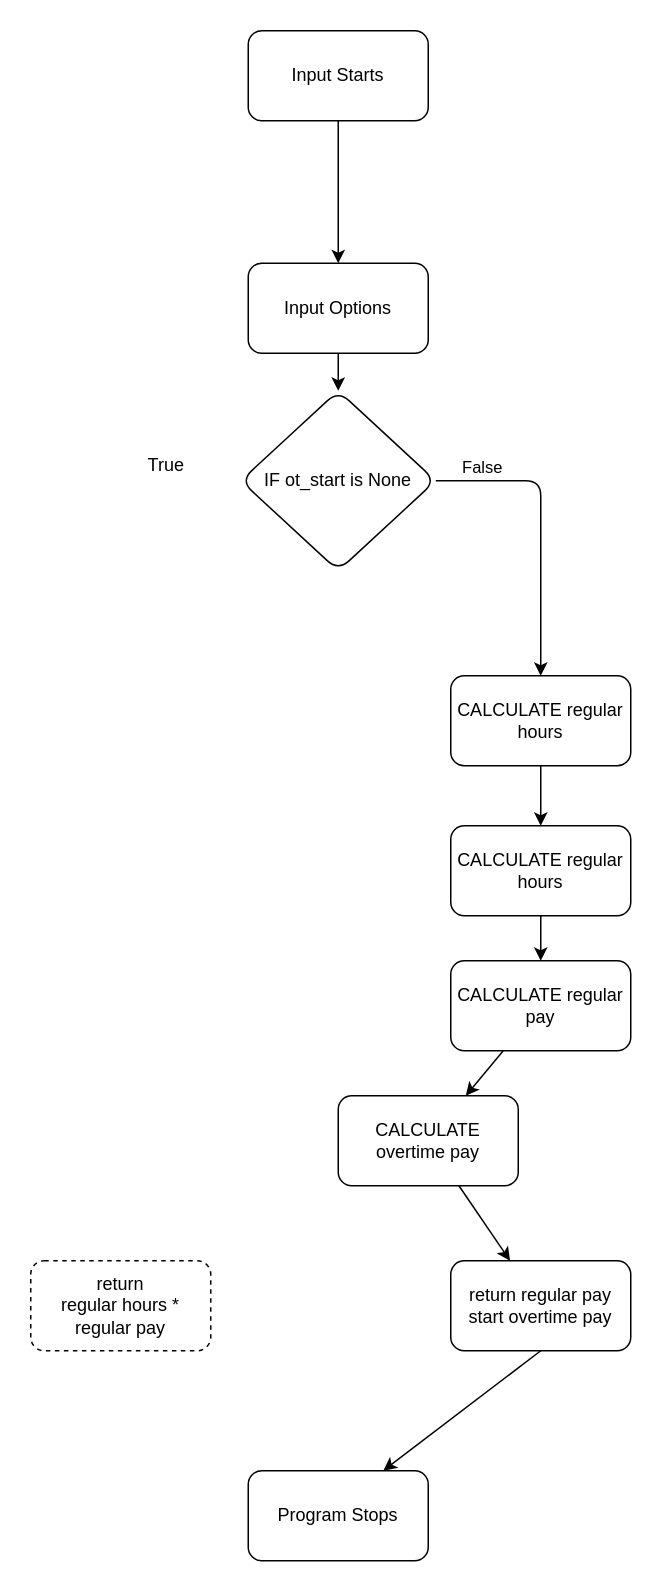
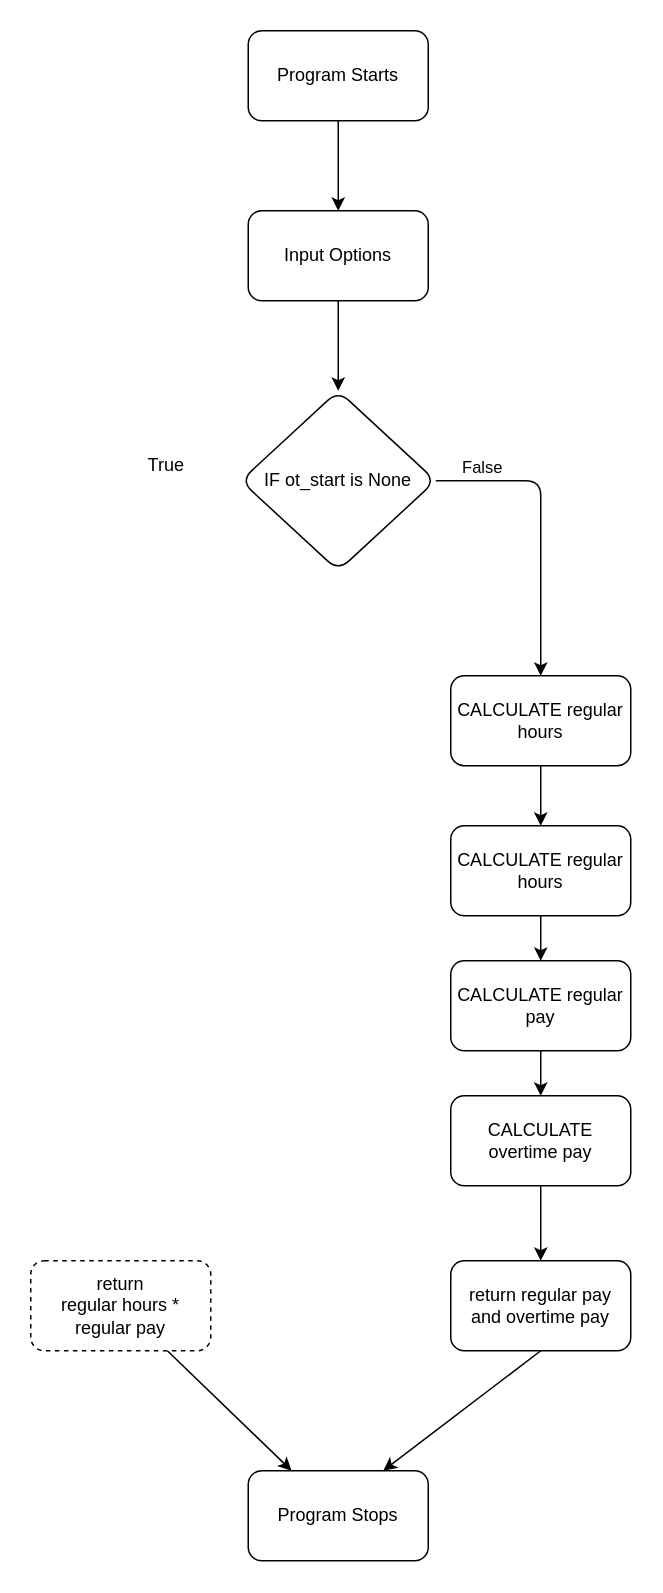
node "Input Starts": label "Input Starts" -> "Program Starts"
node "Input Options": moved (338, 308) -> (338, 256)
node "CALCULATE overtime pay": moved (428, 1141) -> (541, 1141)
node "return regular pay start overtime pay": label "return regular pay start overtime pay" -> "return regular pay and overtime pay"
edge "return regular hours * regular pay" -> "Program Stops": added
